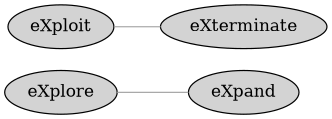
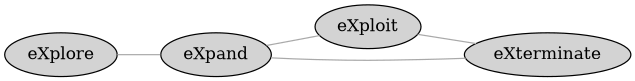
edge "eXploit" -- "eXpand": added
edge "eXpand" -- "eXterminate": added
